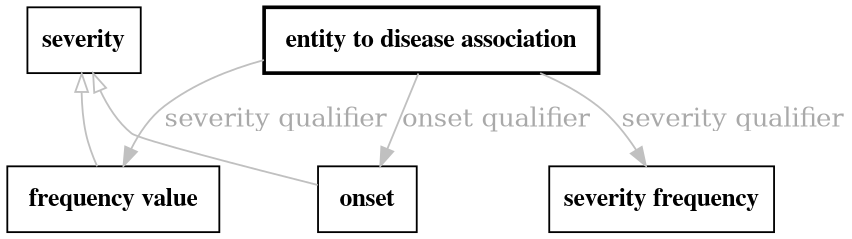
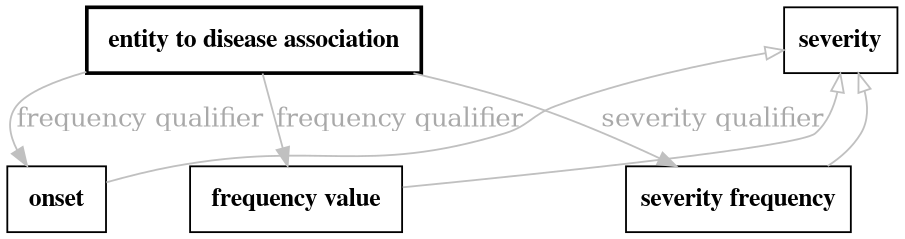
edge "entity to disease association" -> "frequency value": label "severity qualifier" -> "frequency qualifier"
edge "entity to disease association" -> "onset": label "onset qualifier" -> "frequency qualifier"
edge "severity frequency" -> "severity": added
